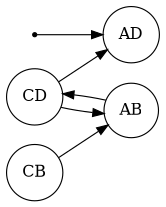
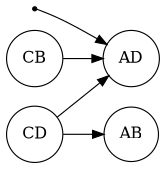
edge "AB" -> "CD": removed
edge "CB" -> "AB": now "CB" -> "AD"
